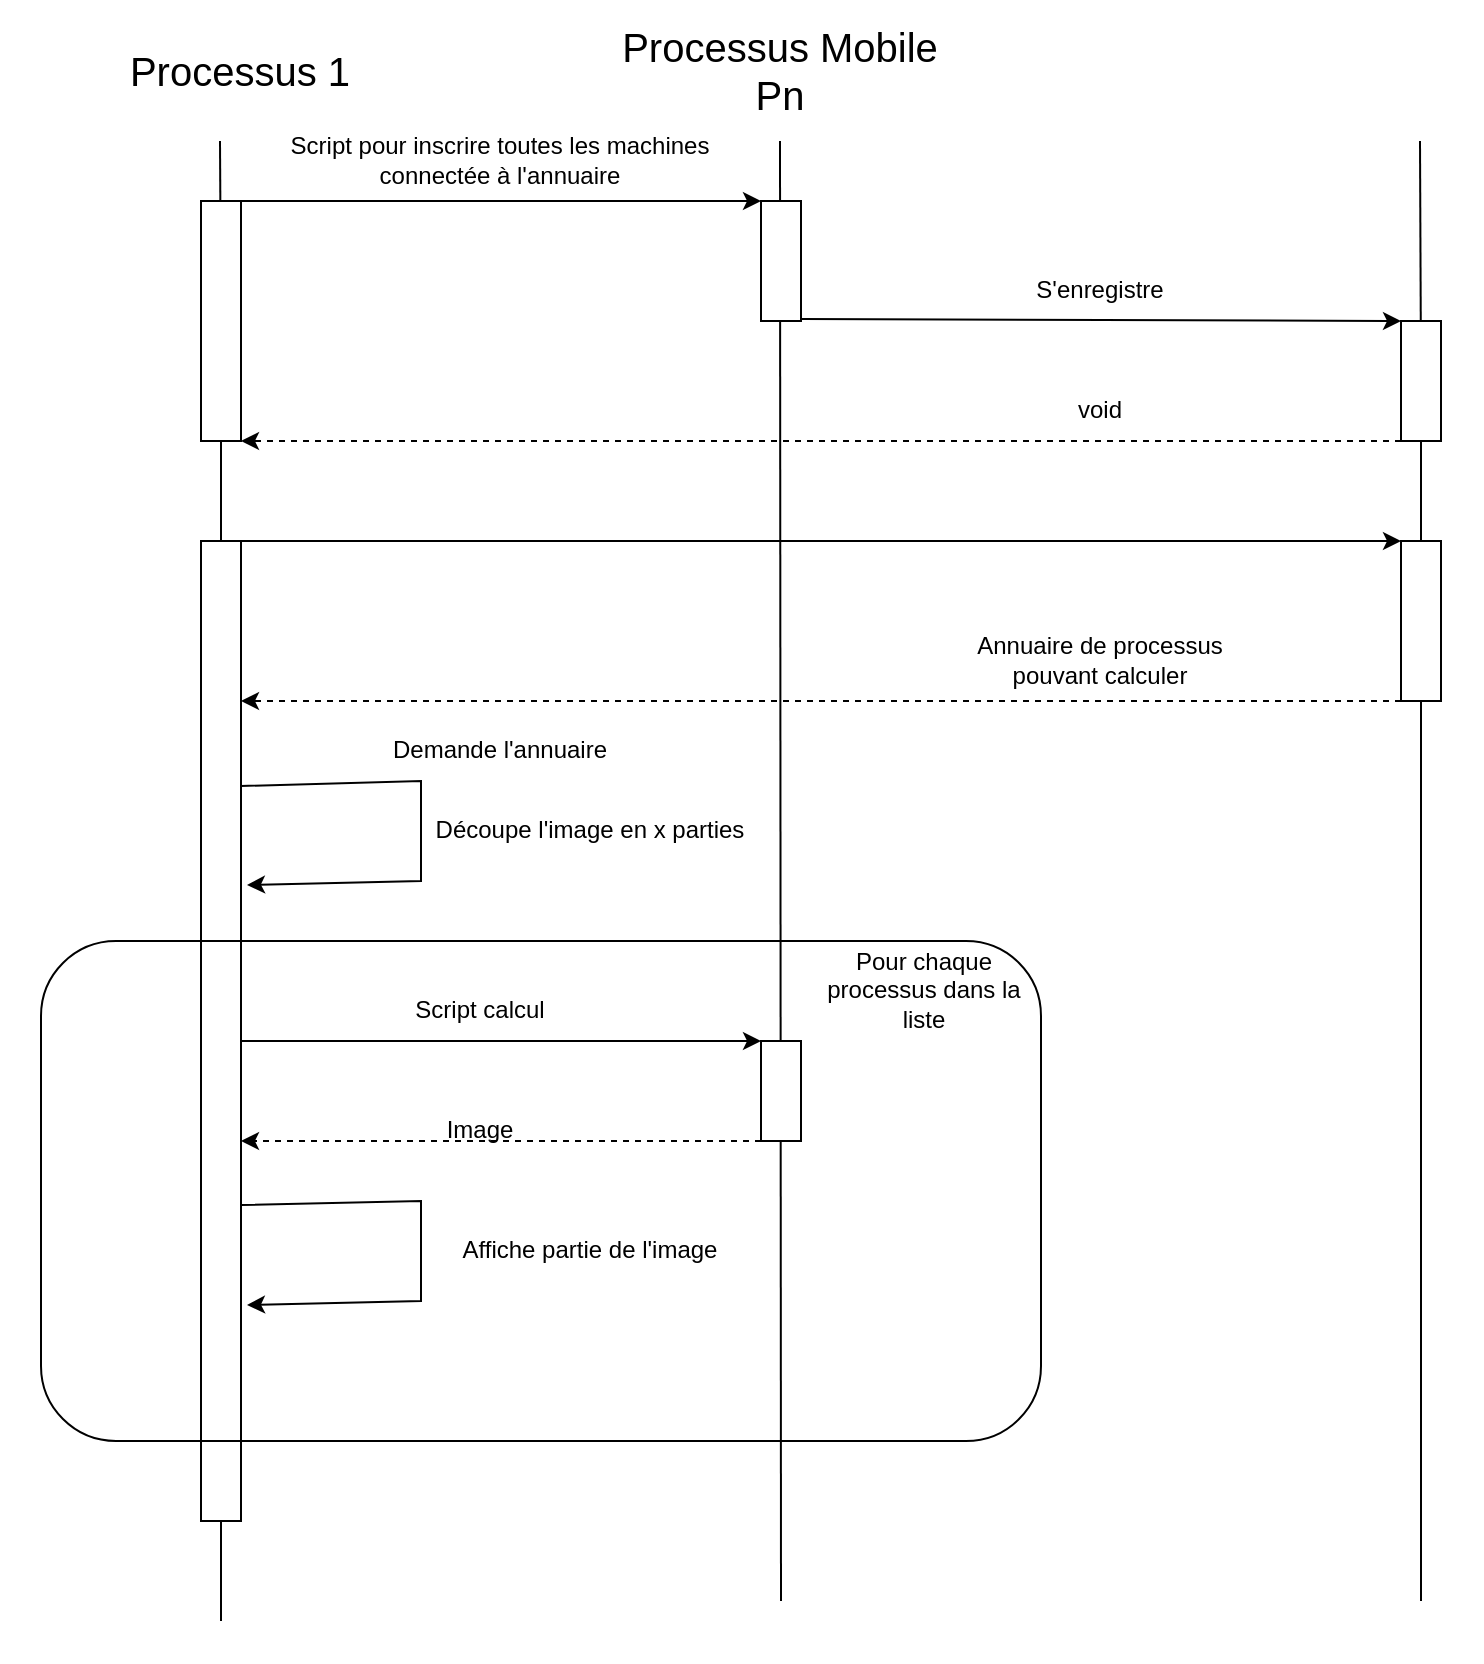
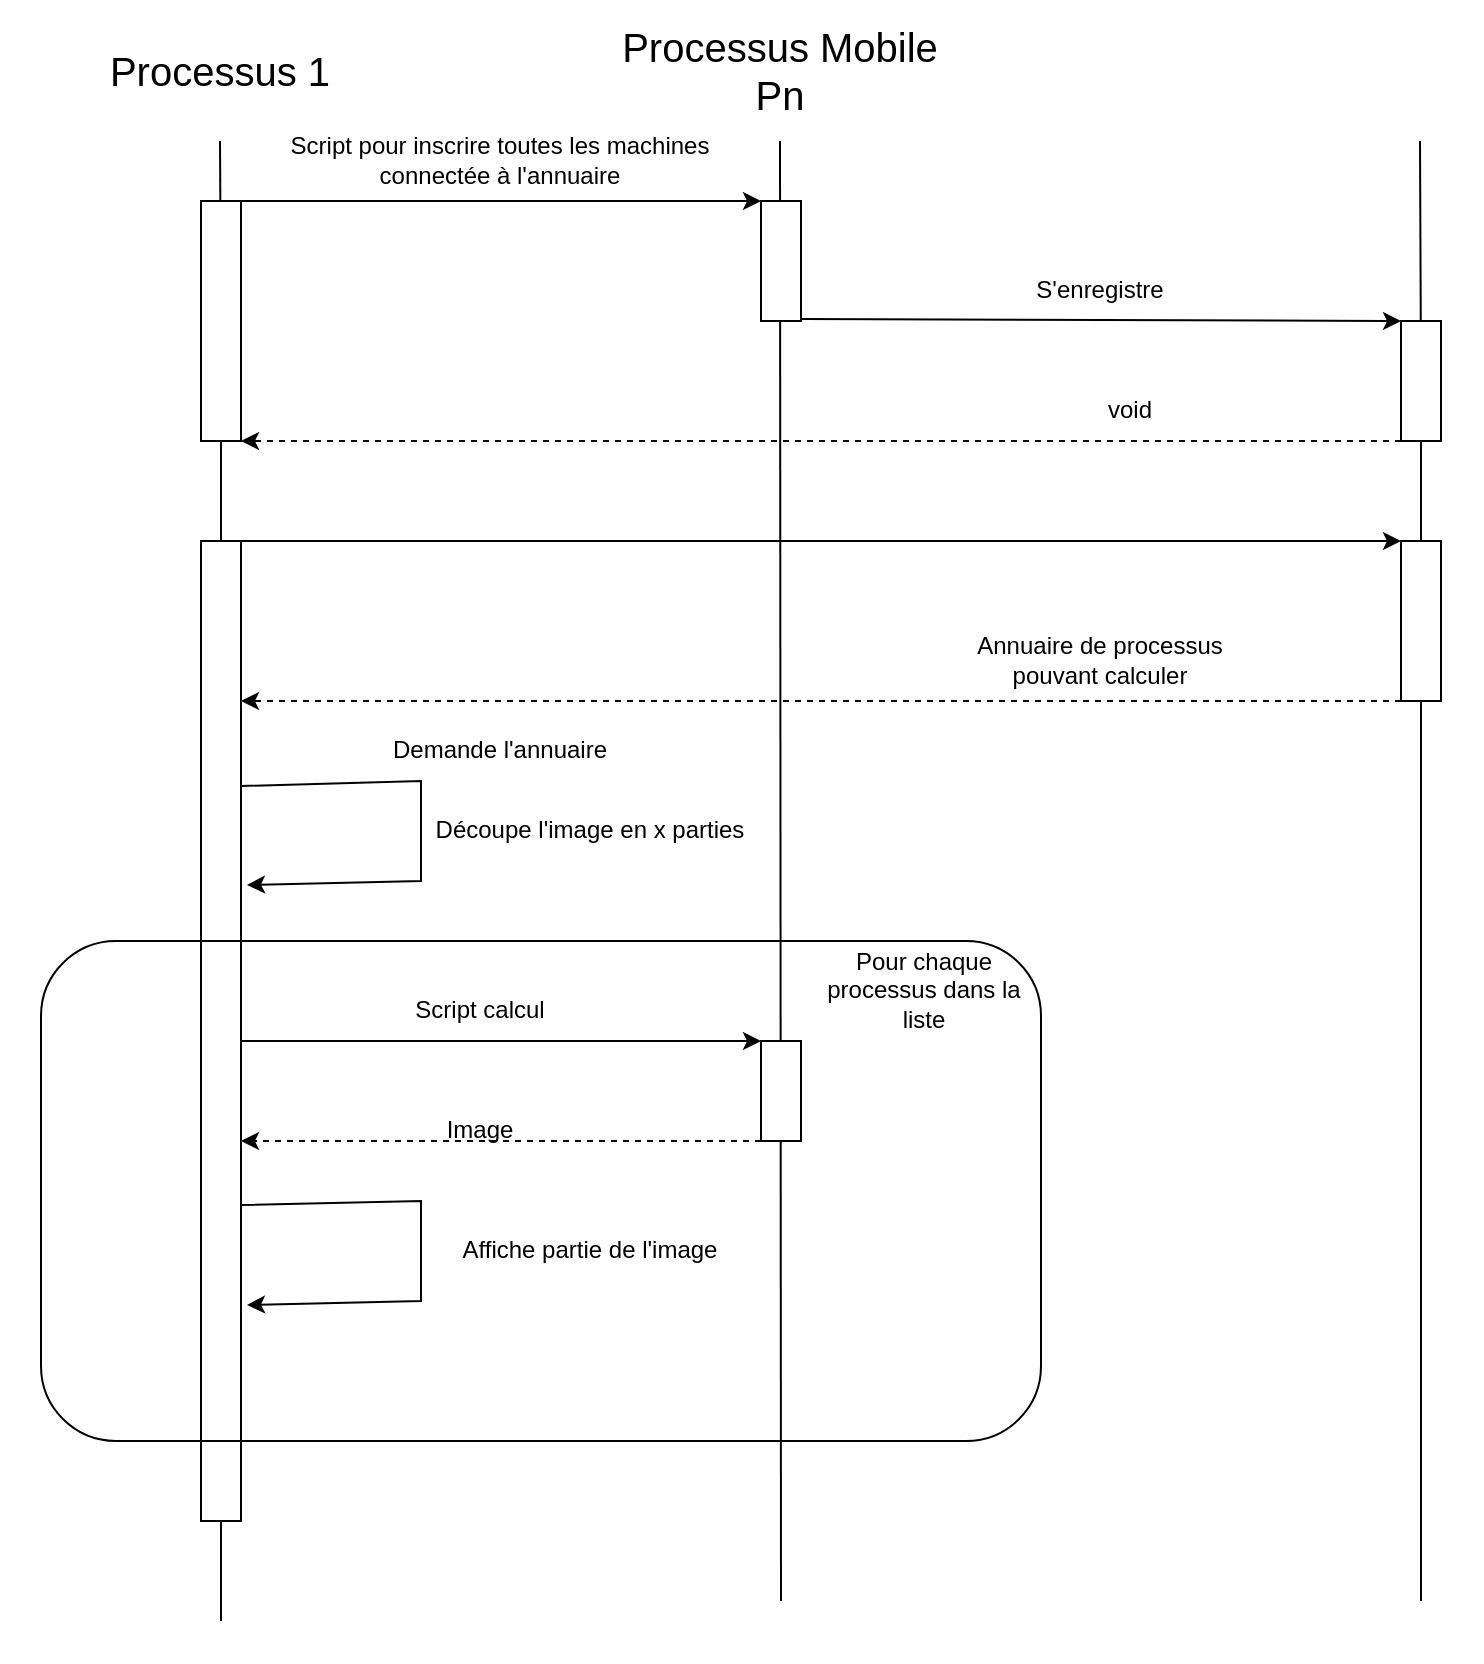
node "Processus 1": moved (241, 71) -> (221, 71)
node "void": moved (1101, 411) -> (1131, 411)
